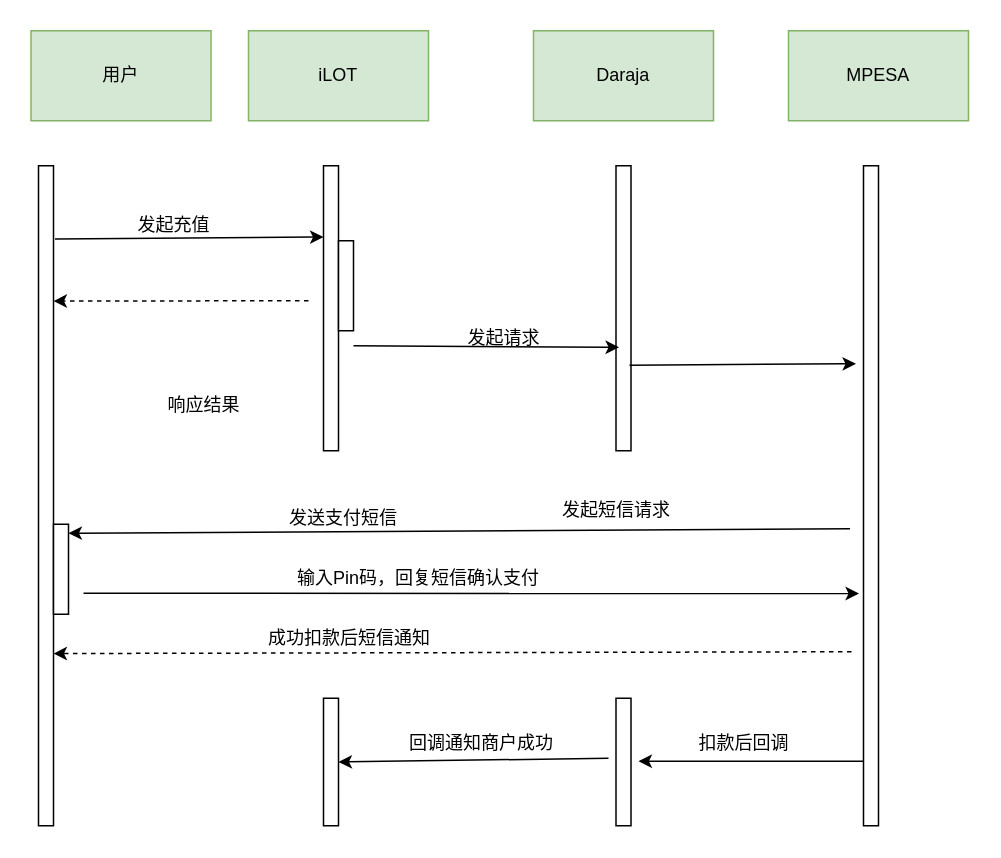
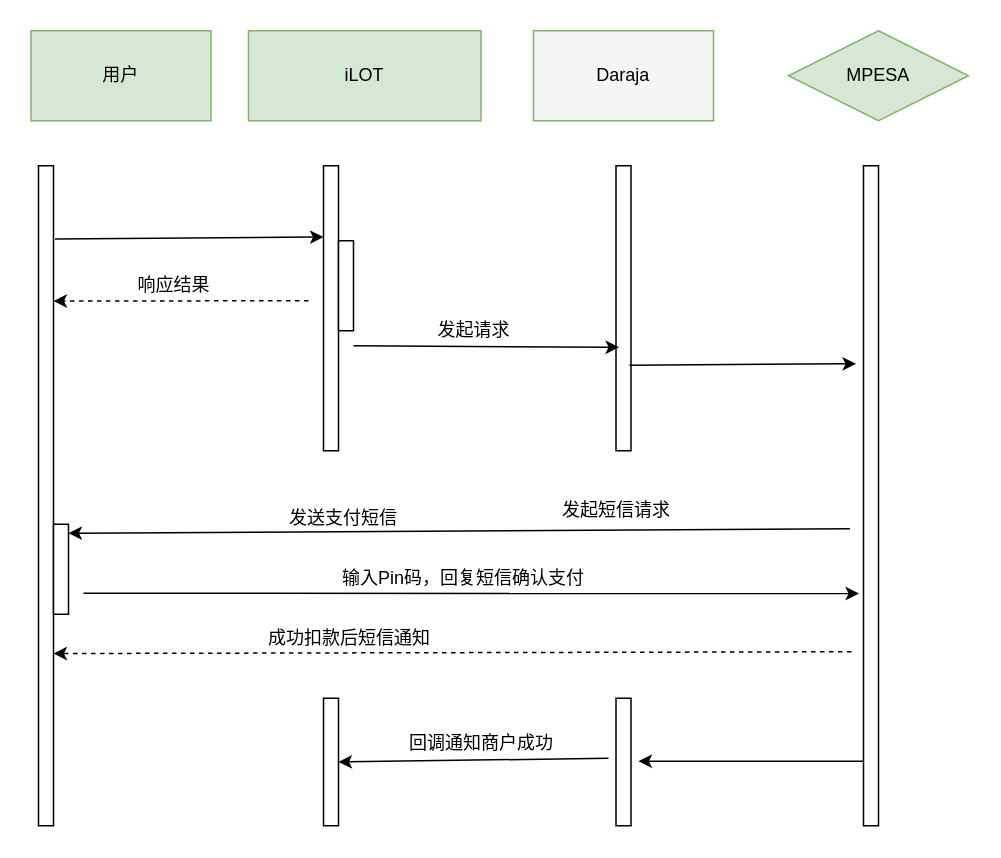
node "iLOT": size 180x90 -> 233x90
node "Daraja": fillcolor #d5e8d4 -> #f5f5f5
node "MPESA": shape rectangle -> diamond
node "发起充值": removed
node "发起请求": moved (503, 338) -> (473, 331)
node "响应结果": moved (203, 406) -> (173, 286)
node "输入Pin码，回复短信确认支付": moved (418, 578) -> (463, 578)
node "扣款后回调": removed
